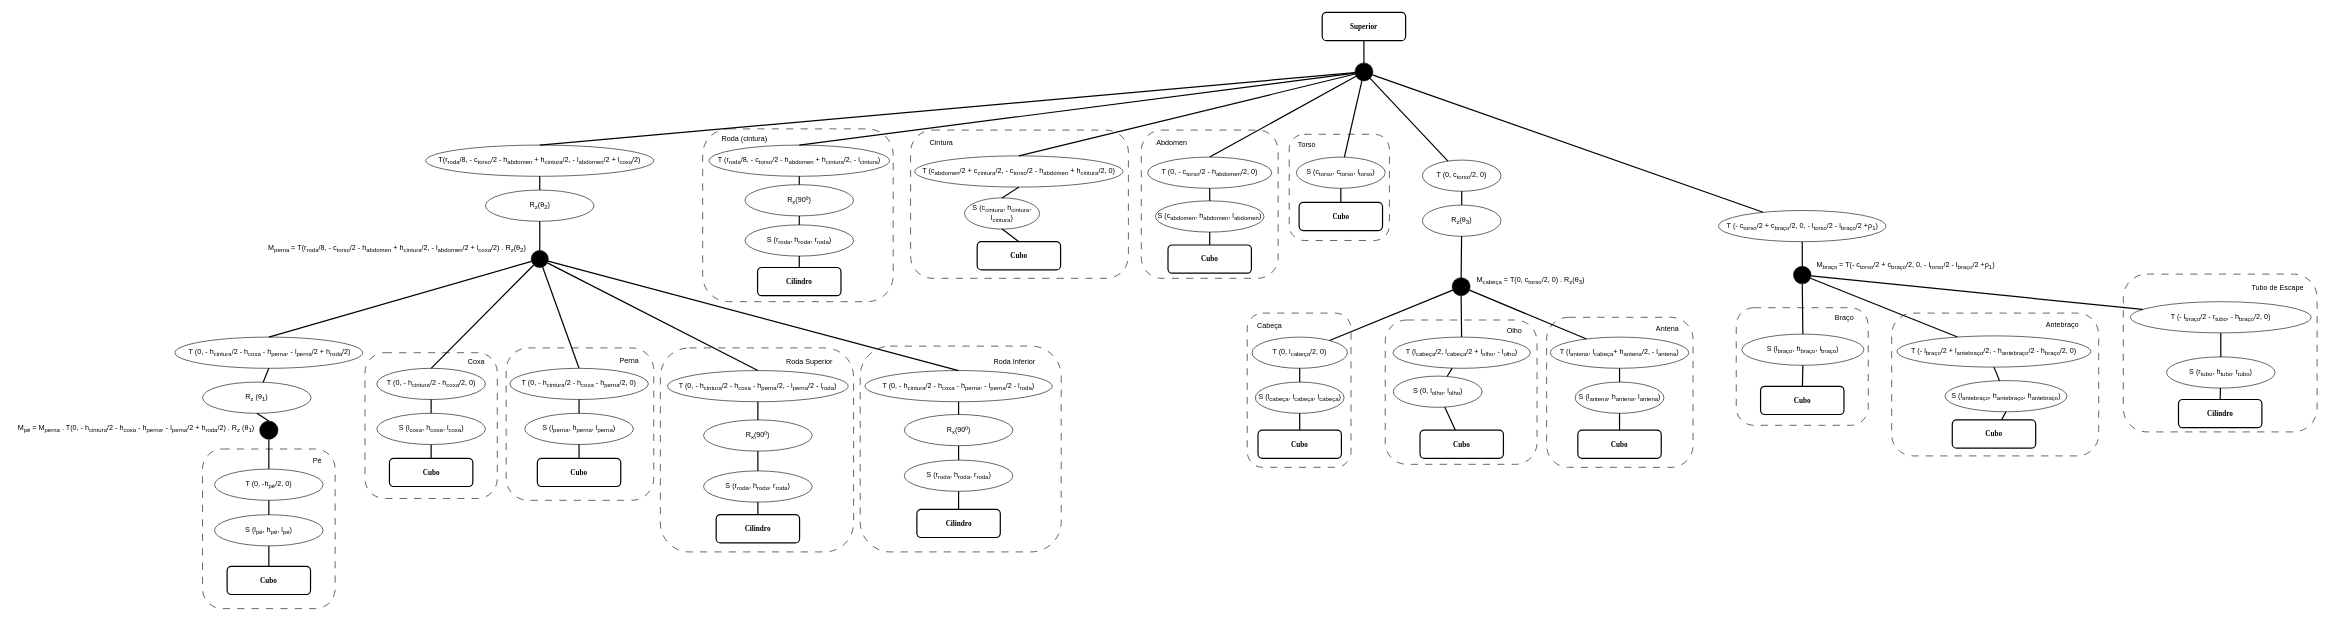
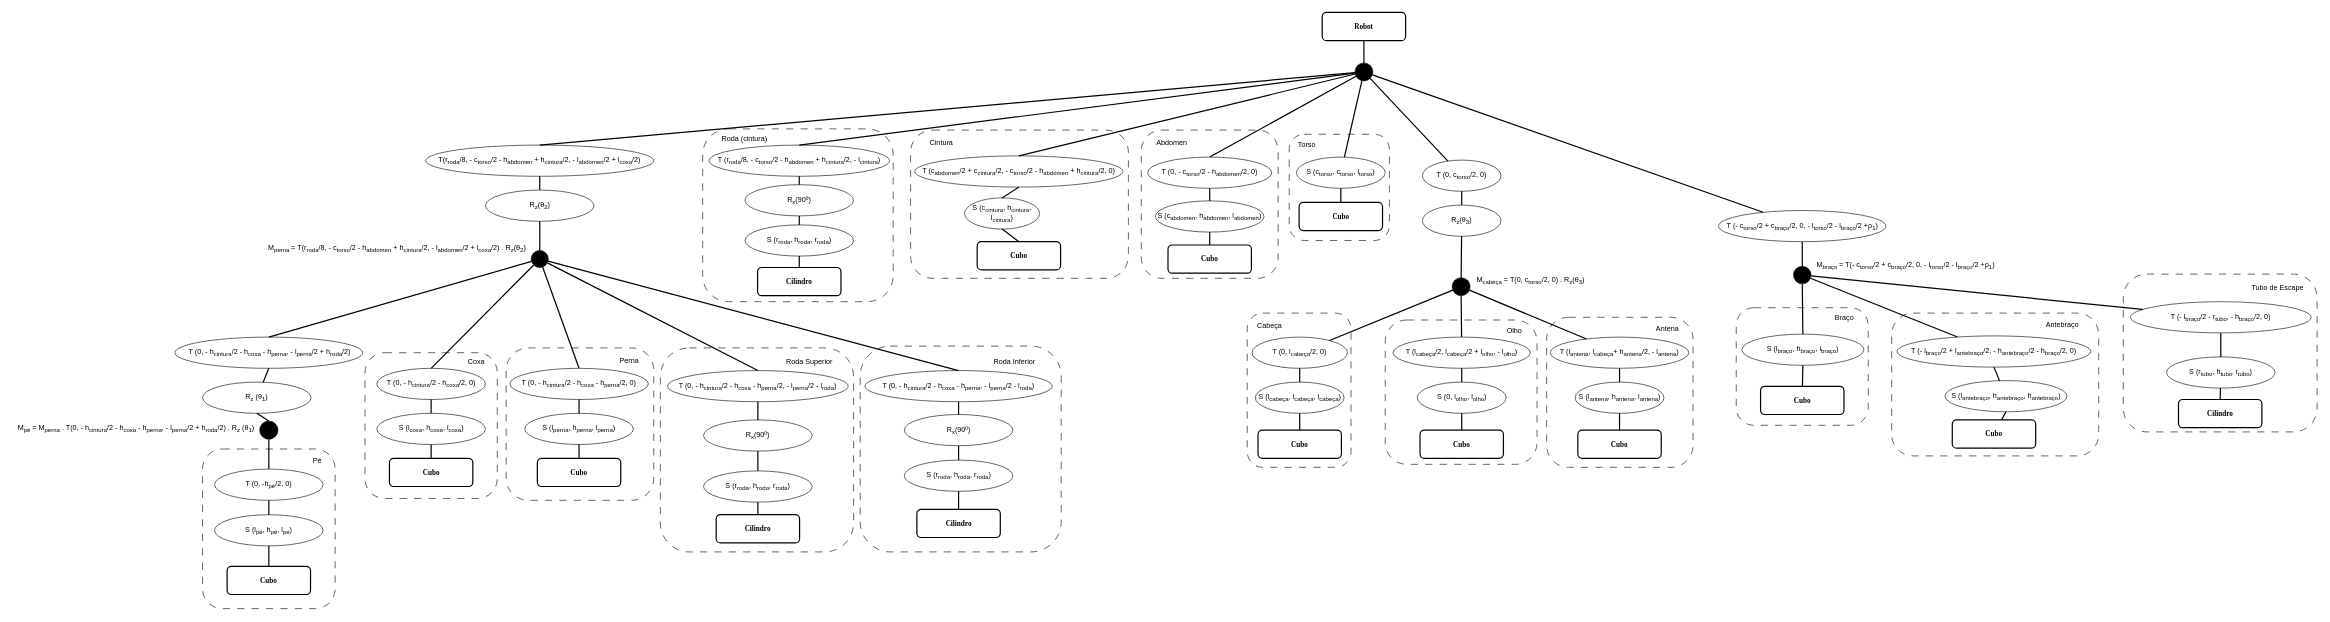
node "Superior": label "Superior" -> "Robot"
node "S (0, lolho, lolho)": moved (1438, 392) -> (1462, 398)
